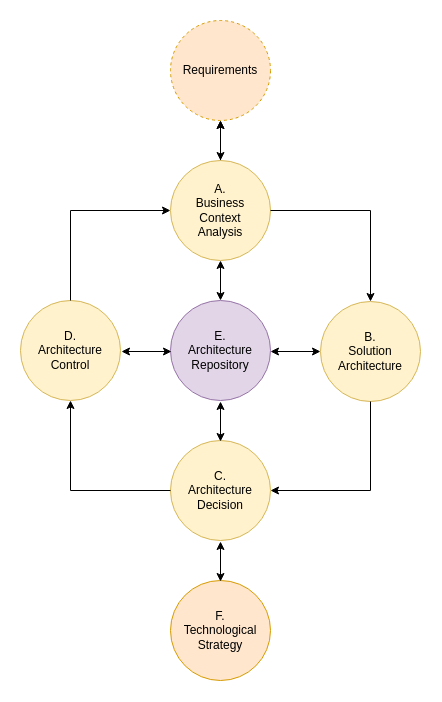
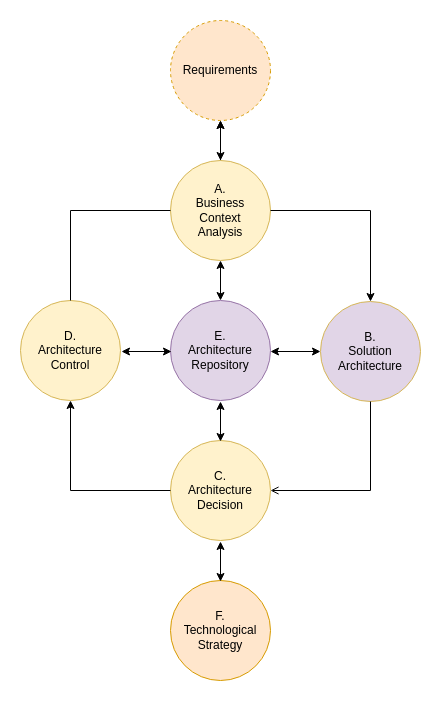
edge "D. Architecture Control" -> "A. Business Context Analysis": arrowhead classic -> none
node "B. Solution Architecture": fillcolor #fff2cc -> #e1d5e7
edge "B. Solution Architecture" -> "C. Architecture Decision": arrowhead classic -> open
